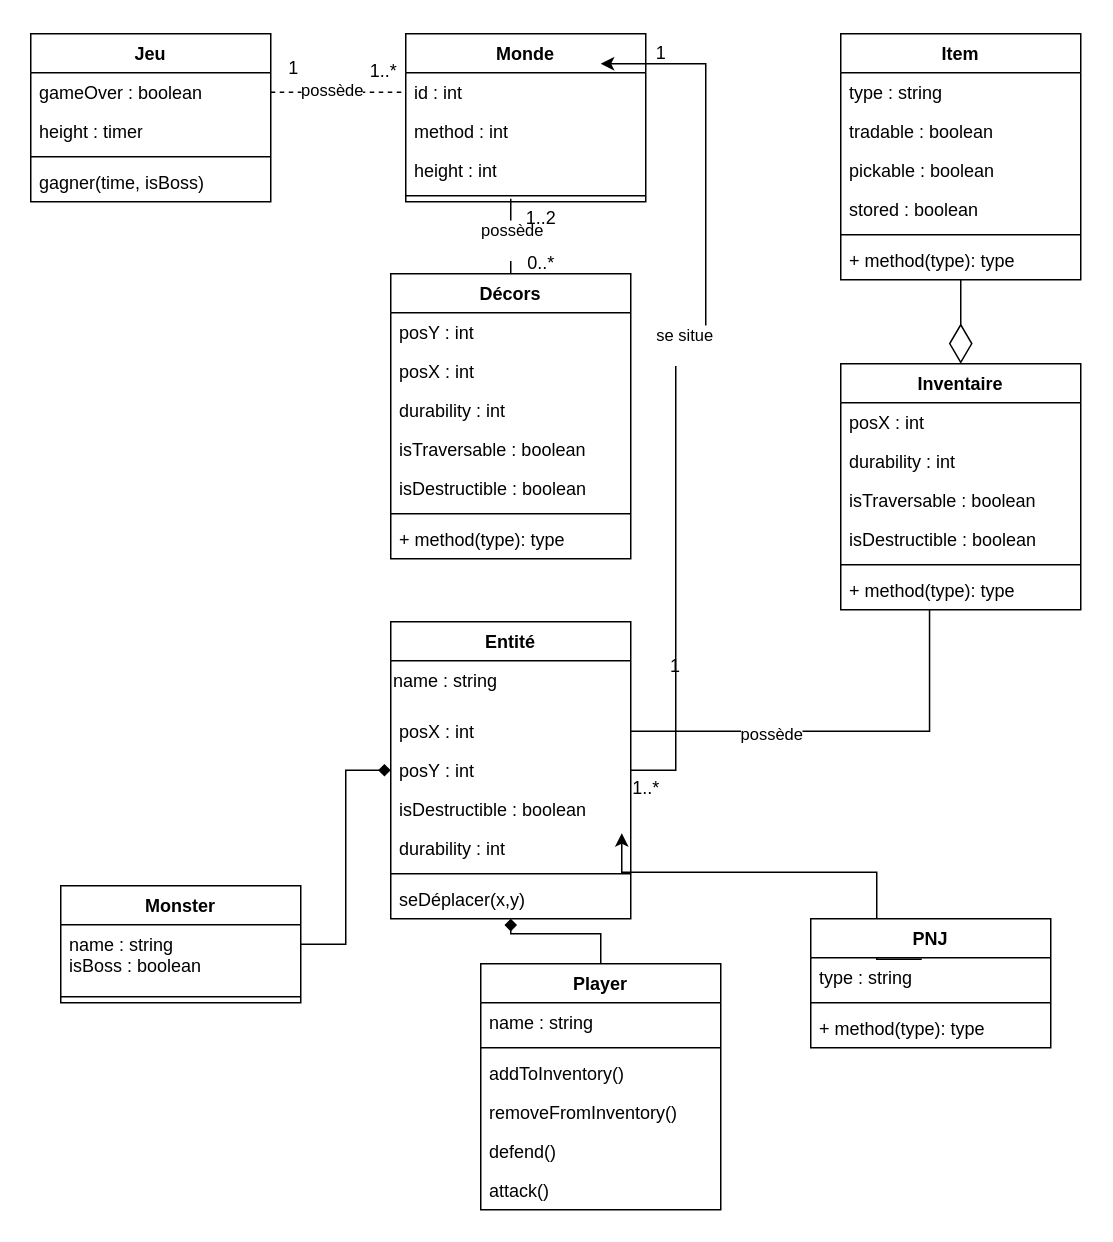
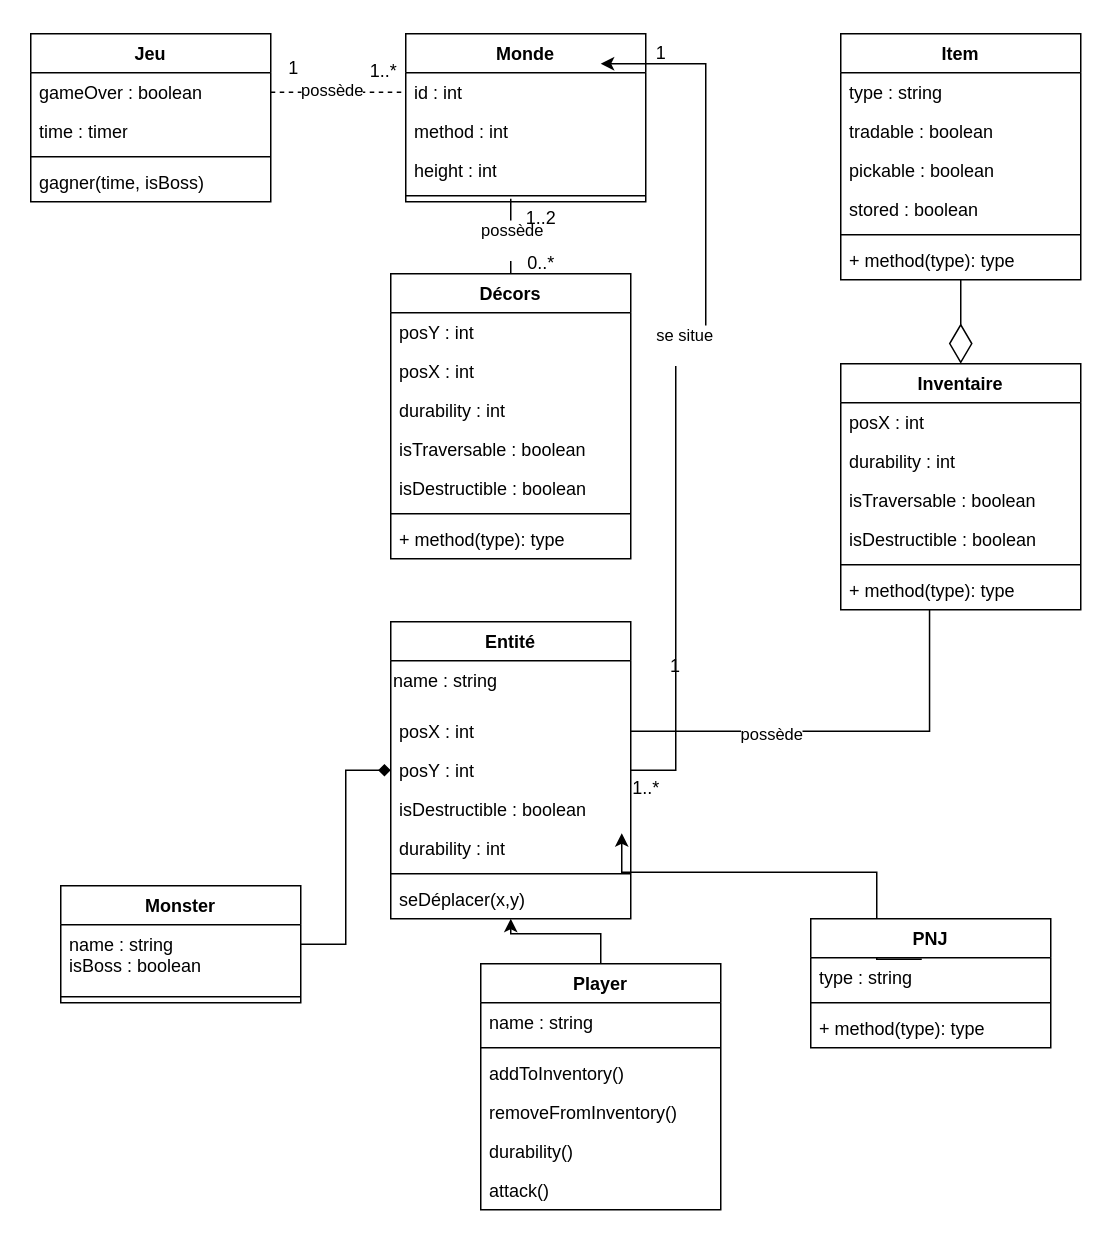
node "height : timer": label "height : timer" -> "time : timer"
edge "Player" -> "Entité": arrowhead diamond -> classic
node "defend()": label "defend()" -> "durability()"
